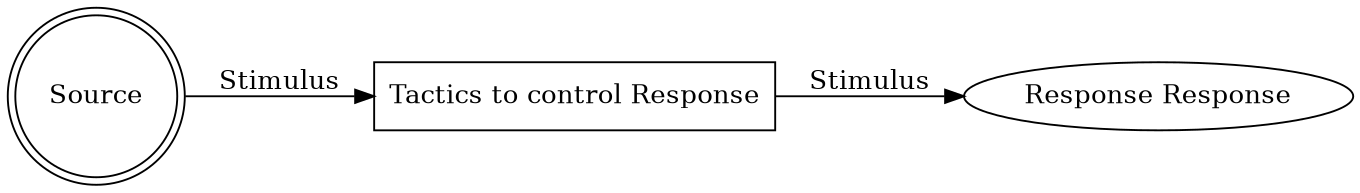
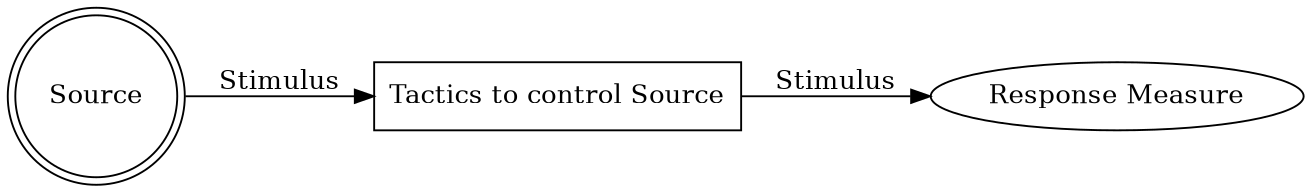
node "Tactics to control Response": label "Tactics to control Response" -> "Tactics to control Source"
node "Response Response": label "Response Response" -> "Response Measure"
